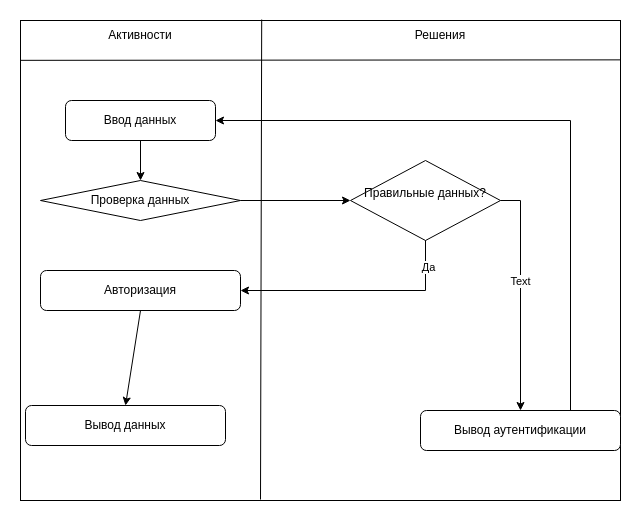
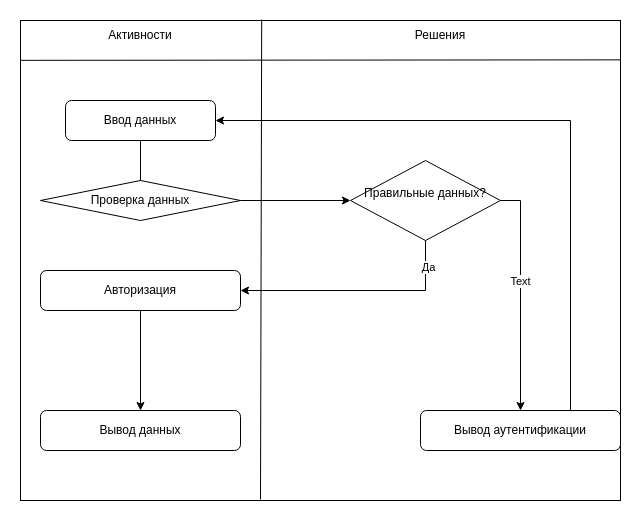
edge "Ввод данных" -> "Проверка данных": arrowhead classic -> none
node "Вывод данных": moved (126, 426) -> (141, 431)
